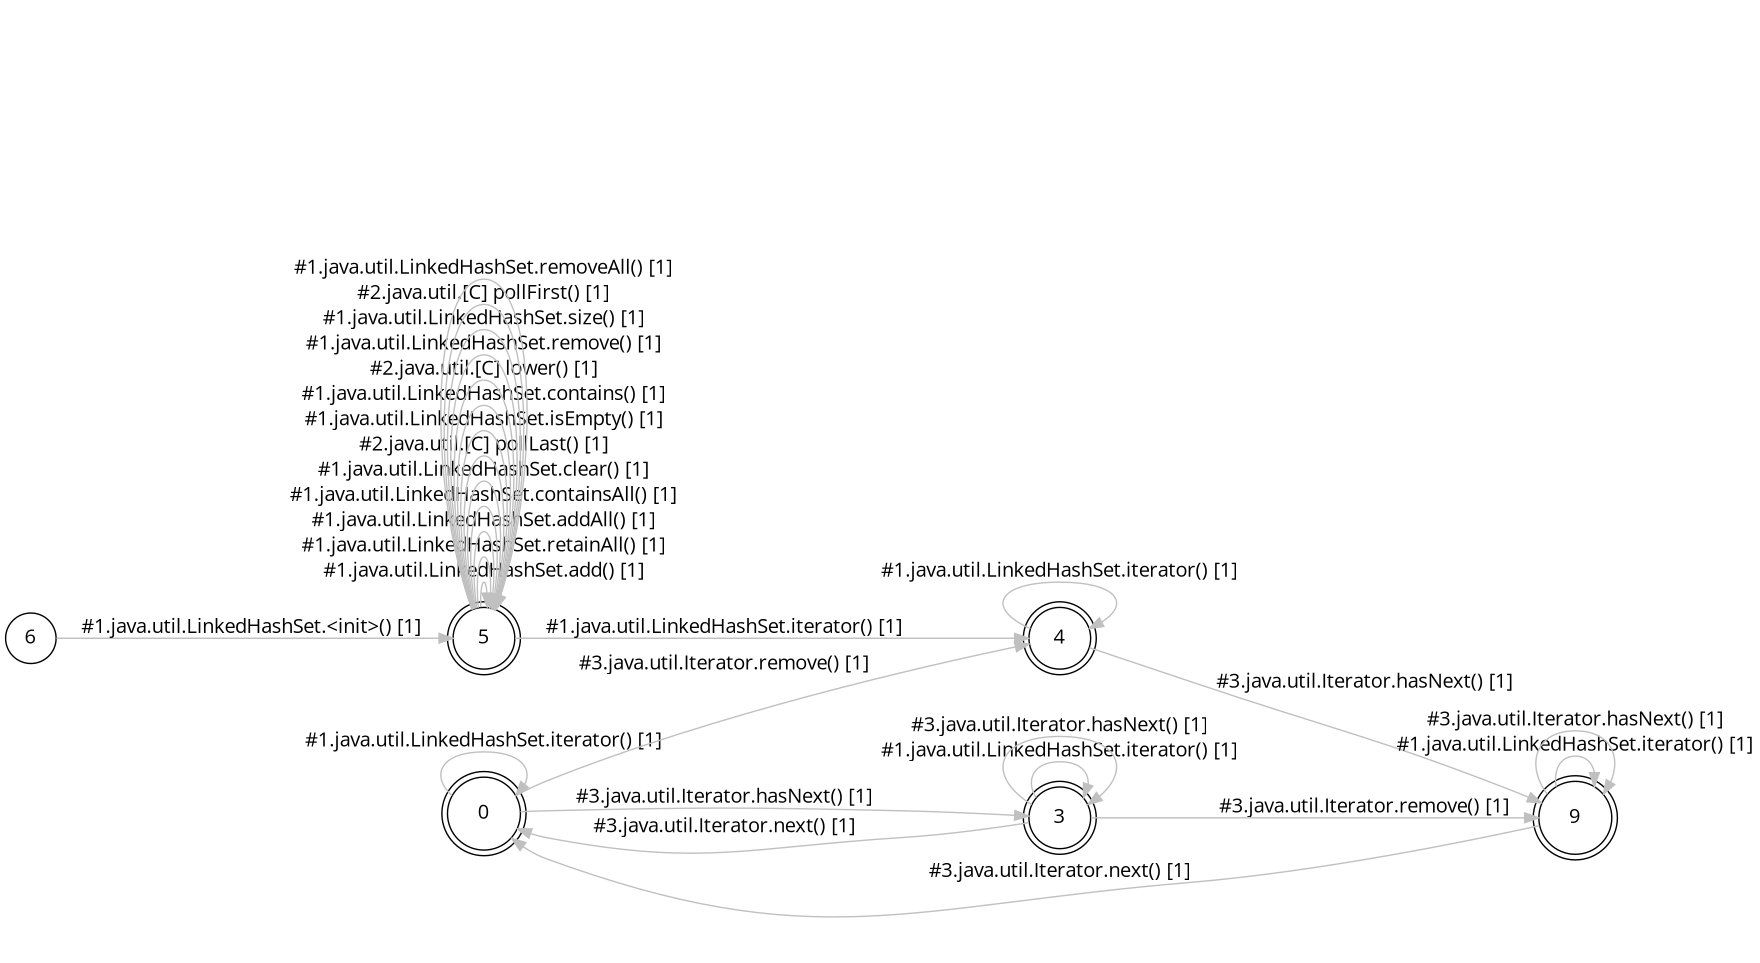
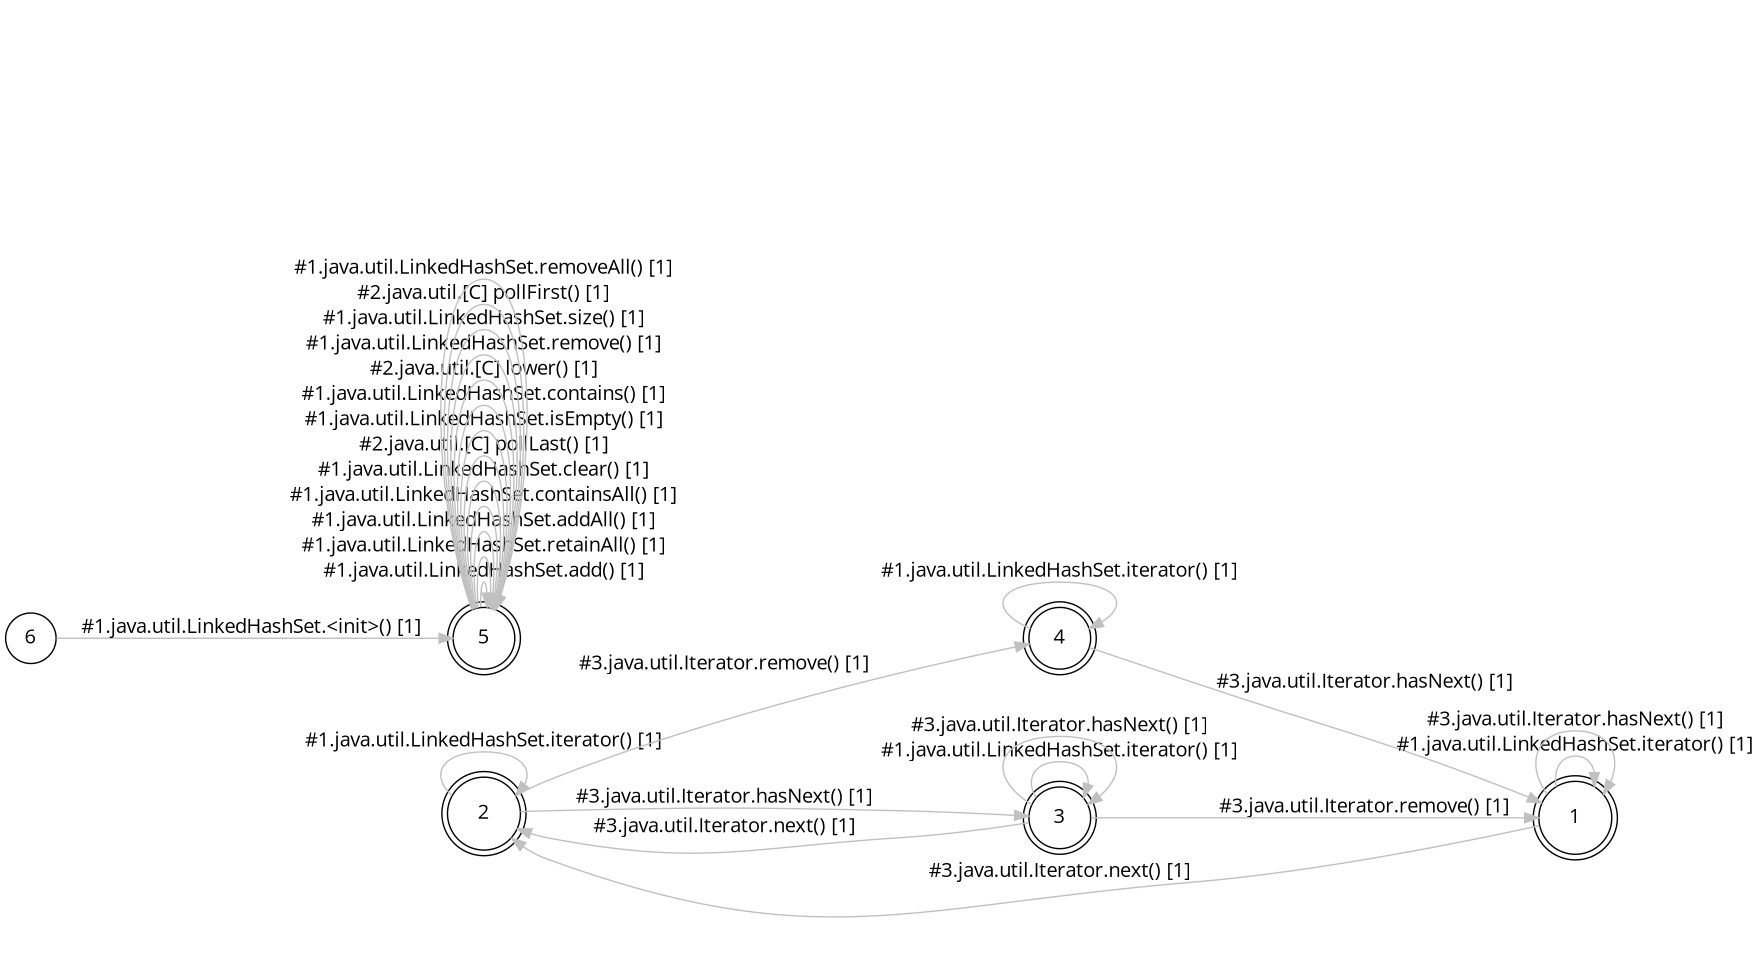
edge "5" -> "4": removed, label "#1.java.util.LinkedHashSet.iterator() [1]"
node "0": label "0" -> "2"
node "9": label "9" -> "1"
